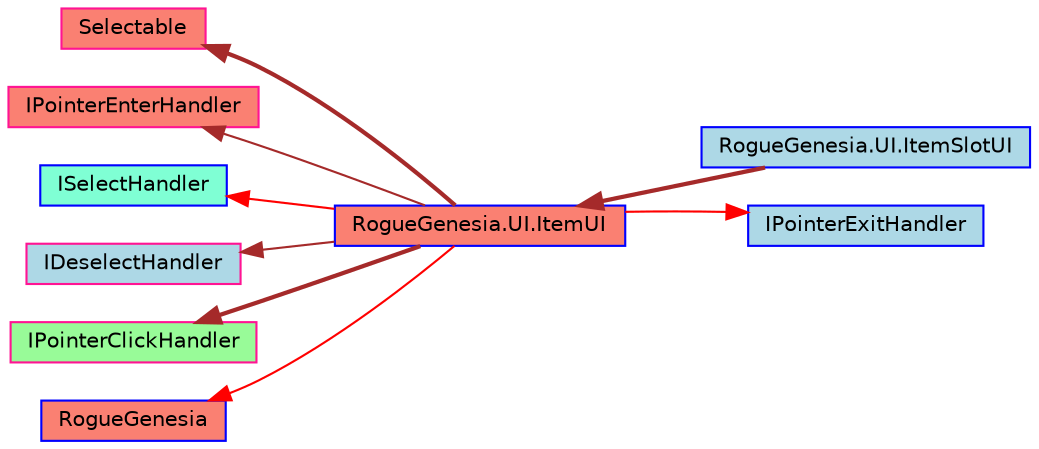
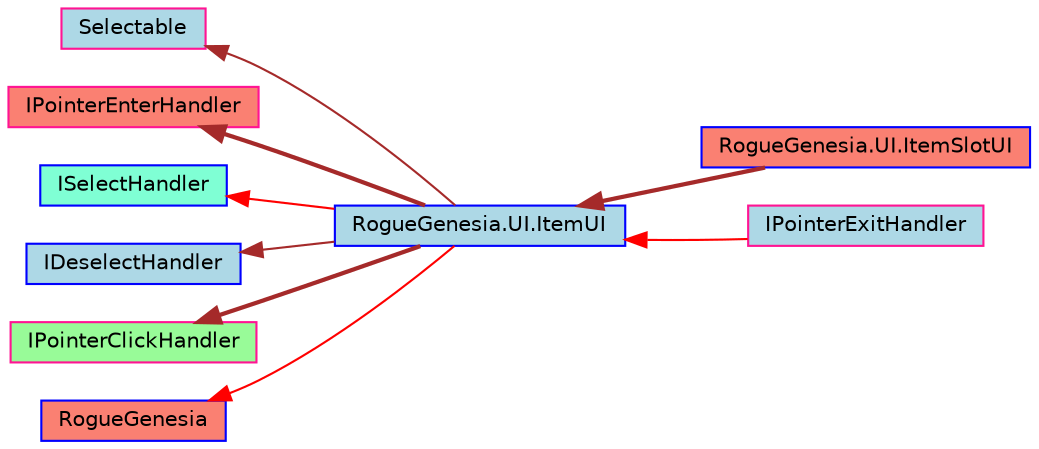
node "Selectable": fillcolor salmon -> lightblue
edge "RogueGenesia.UI.ItemUI" -> "Selectable": style bold -> solid
node "RogueGenesia.UI.ItemSlotUI": fillcolor lightblue -> salmon
edge "RogueGenesia.UI.ItemUI" -> "IPointerEnterHandler": style solid -> bold
edge "RogueGenesia.UI.ItemUI" -> "IPointerExitHandler": reversed
node "RogueGenesia.UI.ItemUI": fillcolor salmon -> lightblue
node "IPointerExitHandler": color blue -> deeppink
node "IDeselectHandler": color deeppink -> blue
